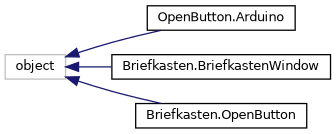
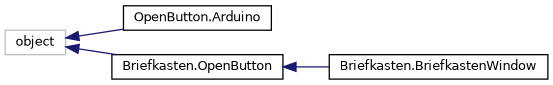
edge "Briefkasten.BriefkastenWindow" -> "object": now "Briefkasten.BriefkastenWindow" -> "Briefkasten.OpenButton"
